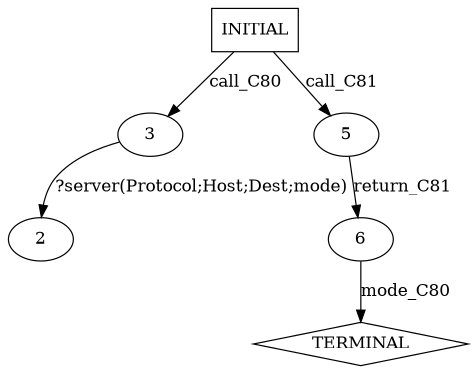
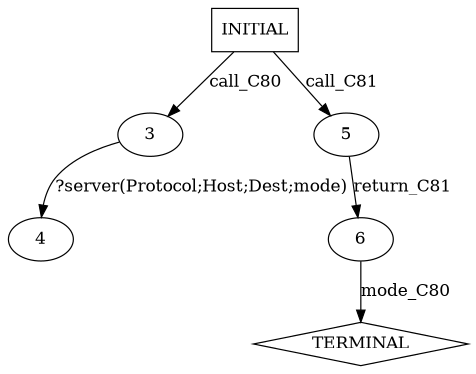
node "2": label "2" -> "4"
